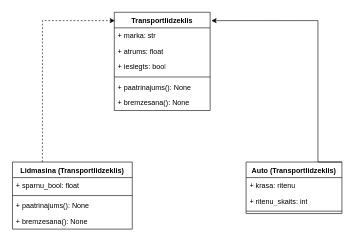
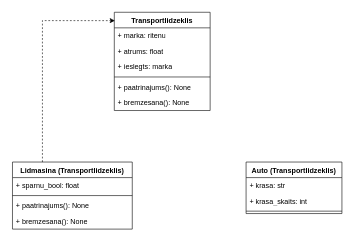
edge "Auto (Transportlidzeklis)" -> "Transportlidzeklis": removed
node "+ marka: str": label "+ marka: str" -> "+ marka: ritenu"
node "+ ieslegts: bool": label "+ ieslegts: bool" -> "+ ieslegts: marka"
node "+ krasa: ritenu": label "+ krasa: ritenu" -> "+ krasa: str"
node "+ ritenu_skaits: int": label "+ ritenu_skaits: int" -> "+ krasa_skaits: int"
